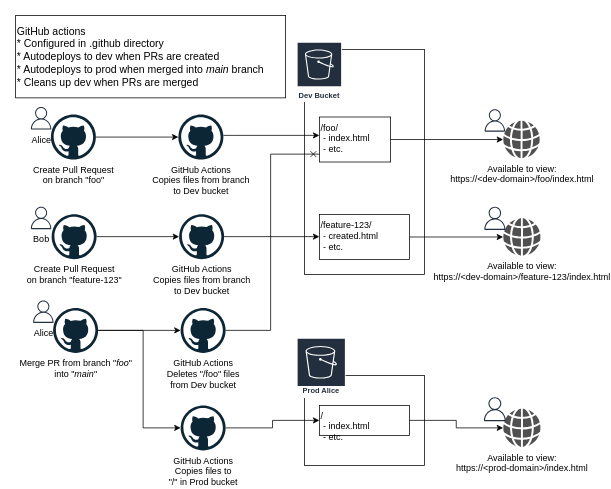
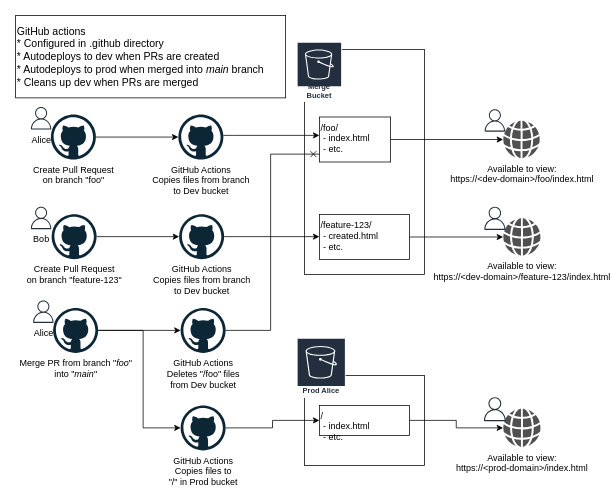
node "Dev Bucket": label "Dev Bucket" -> "Merge Bucket"
